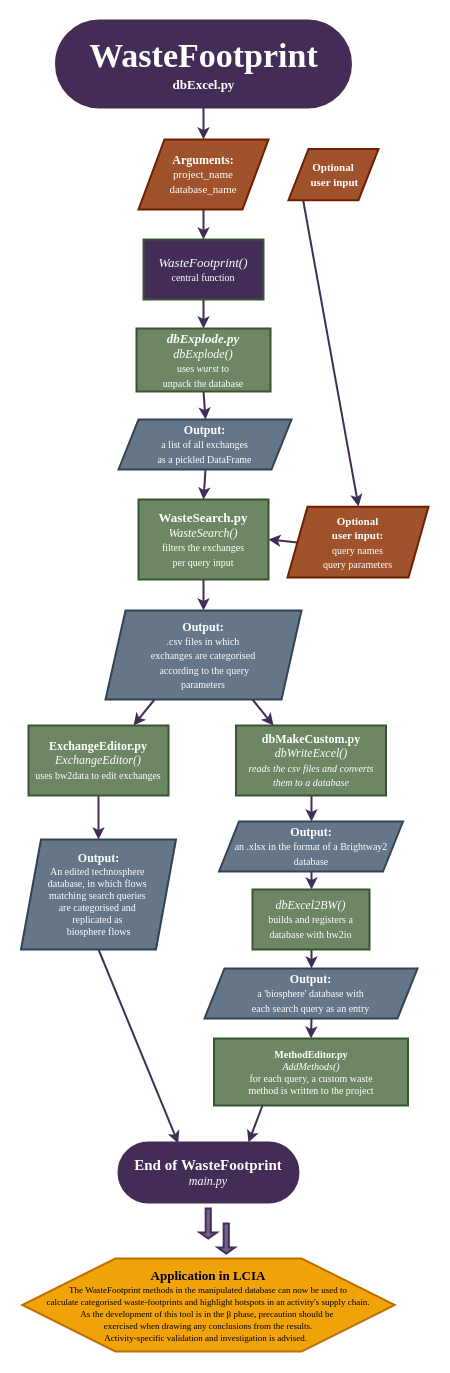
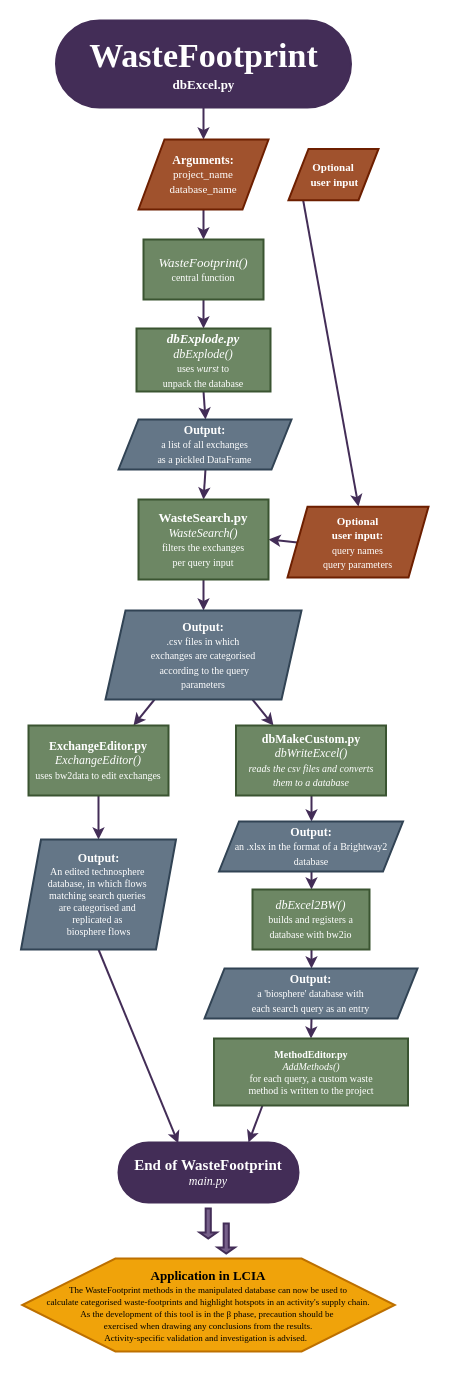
node "WasteFootprint() central function": fillcolor #432d57 -> #6d8764
